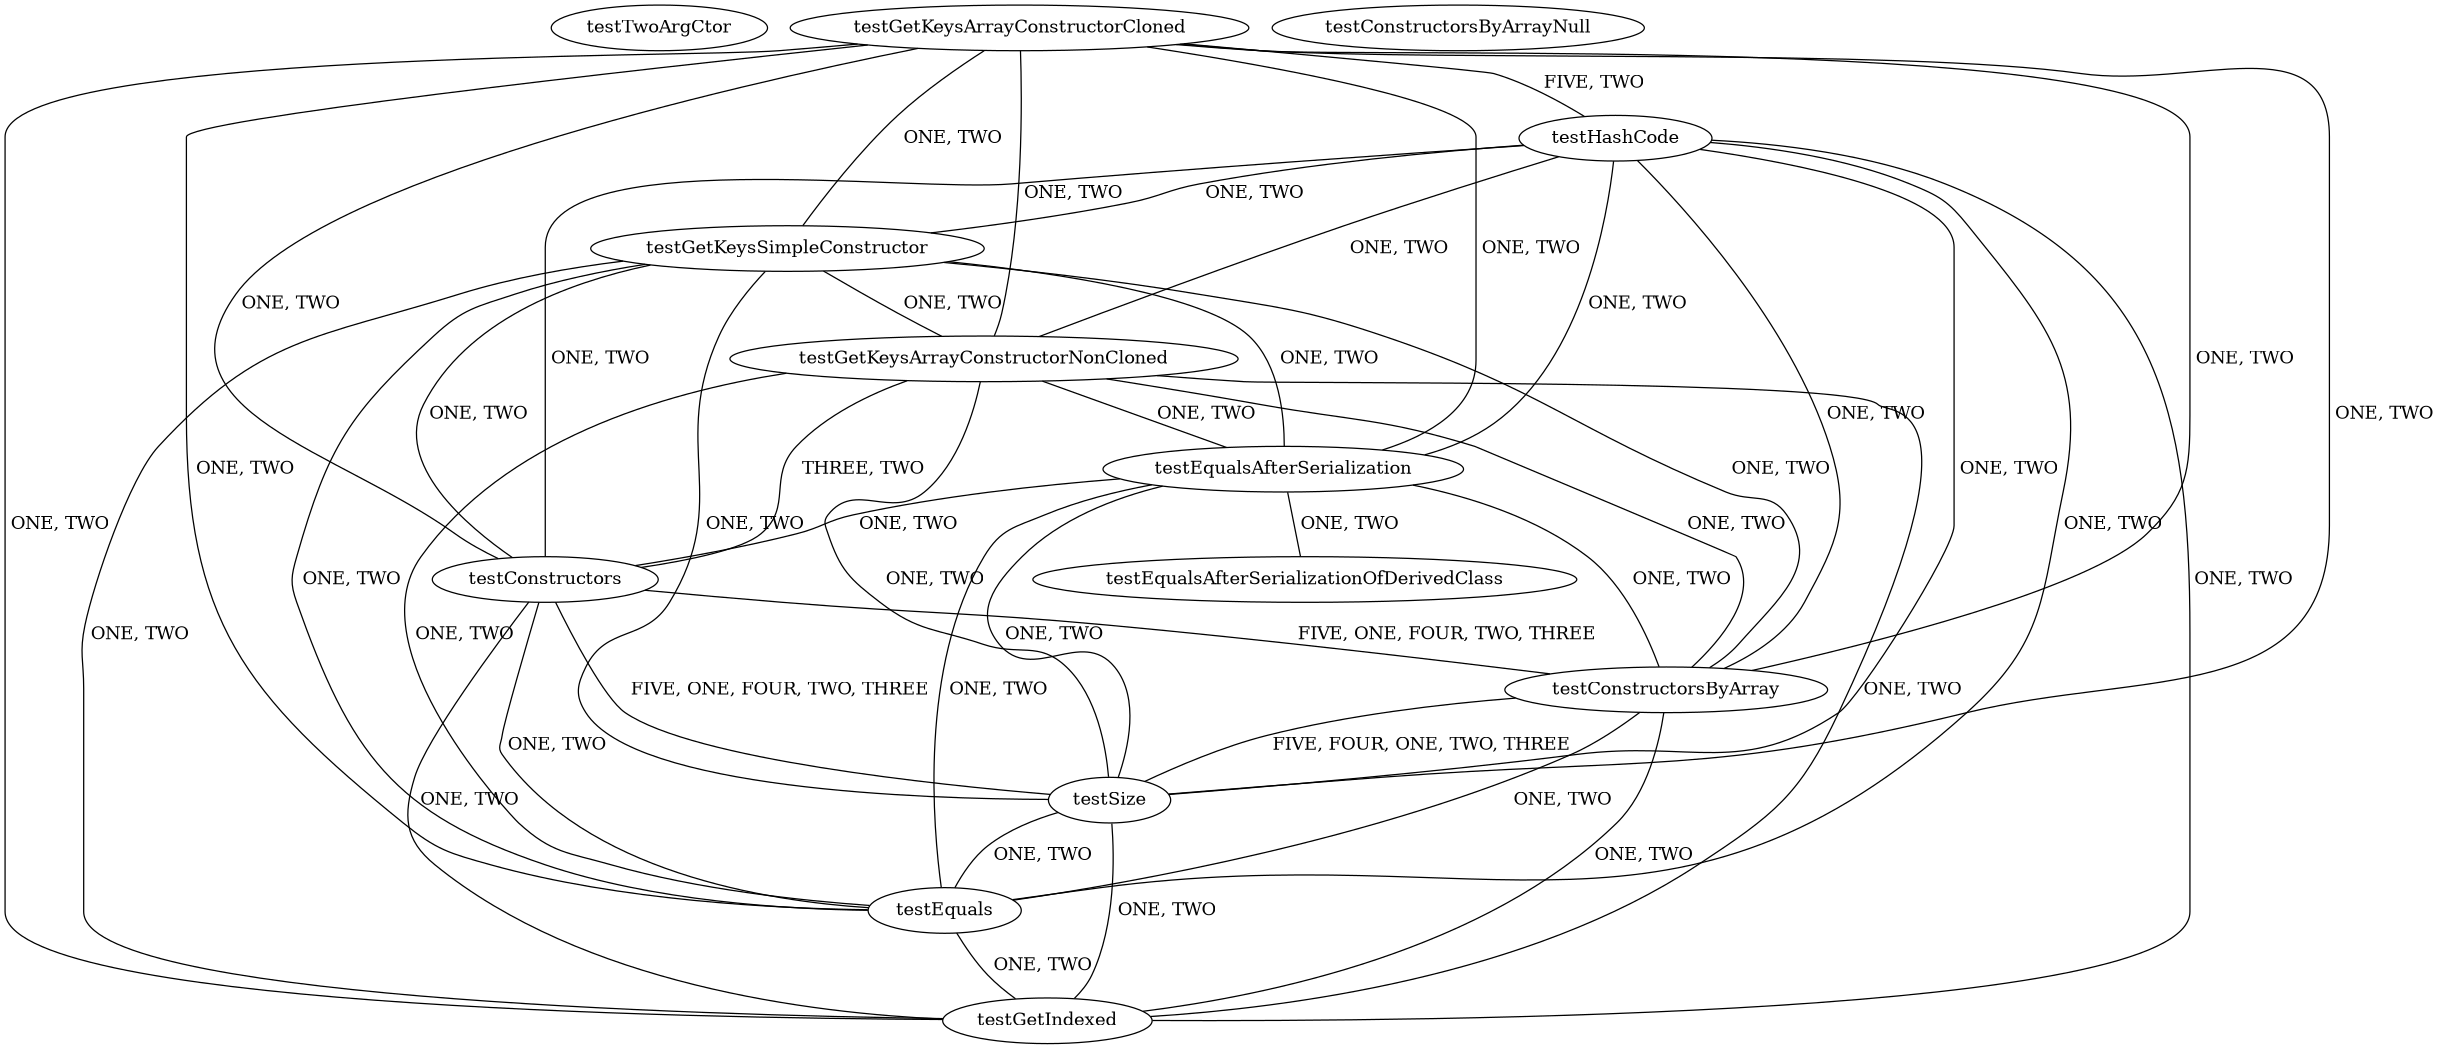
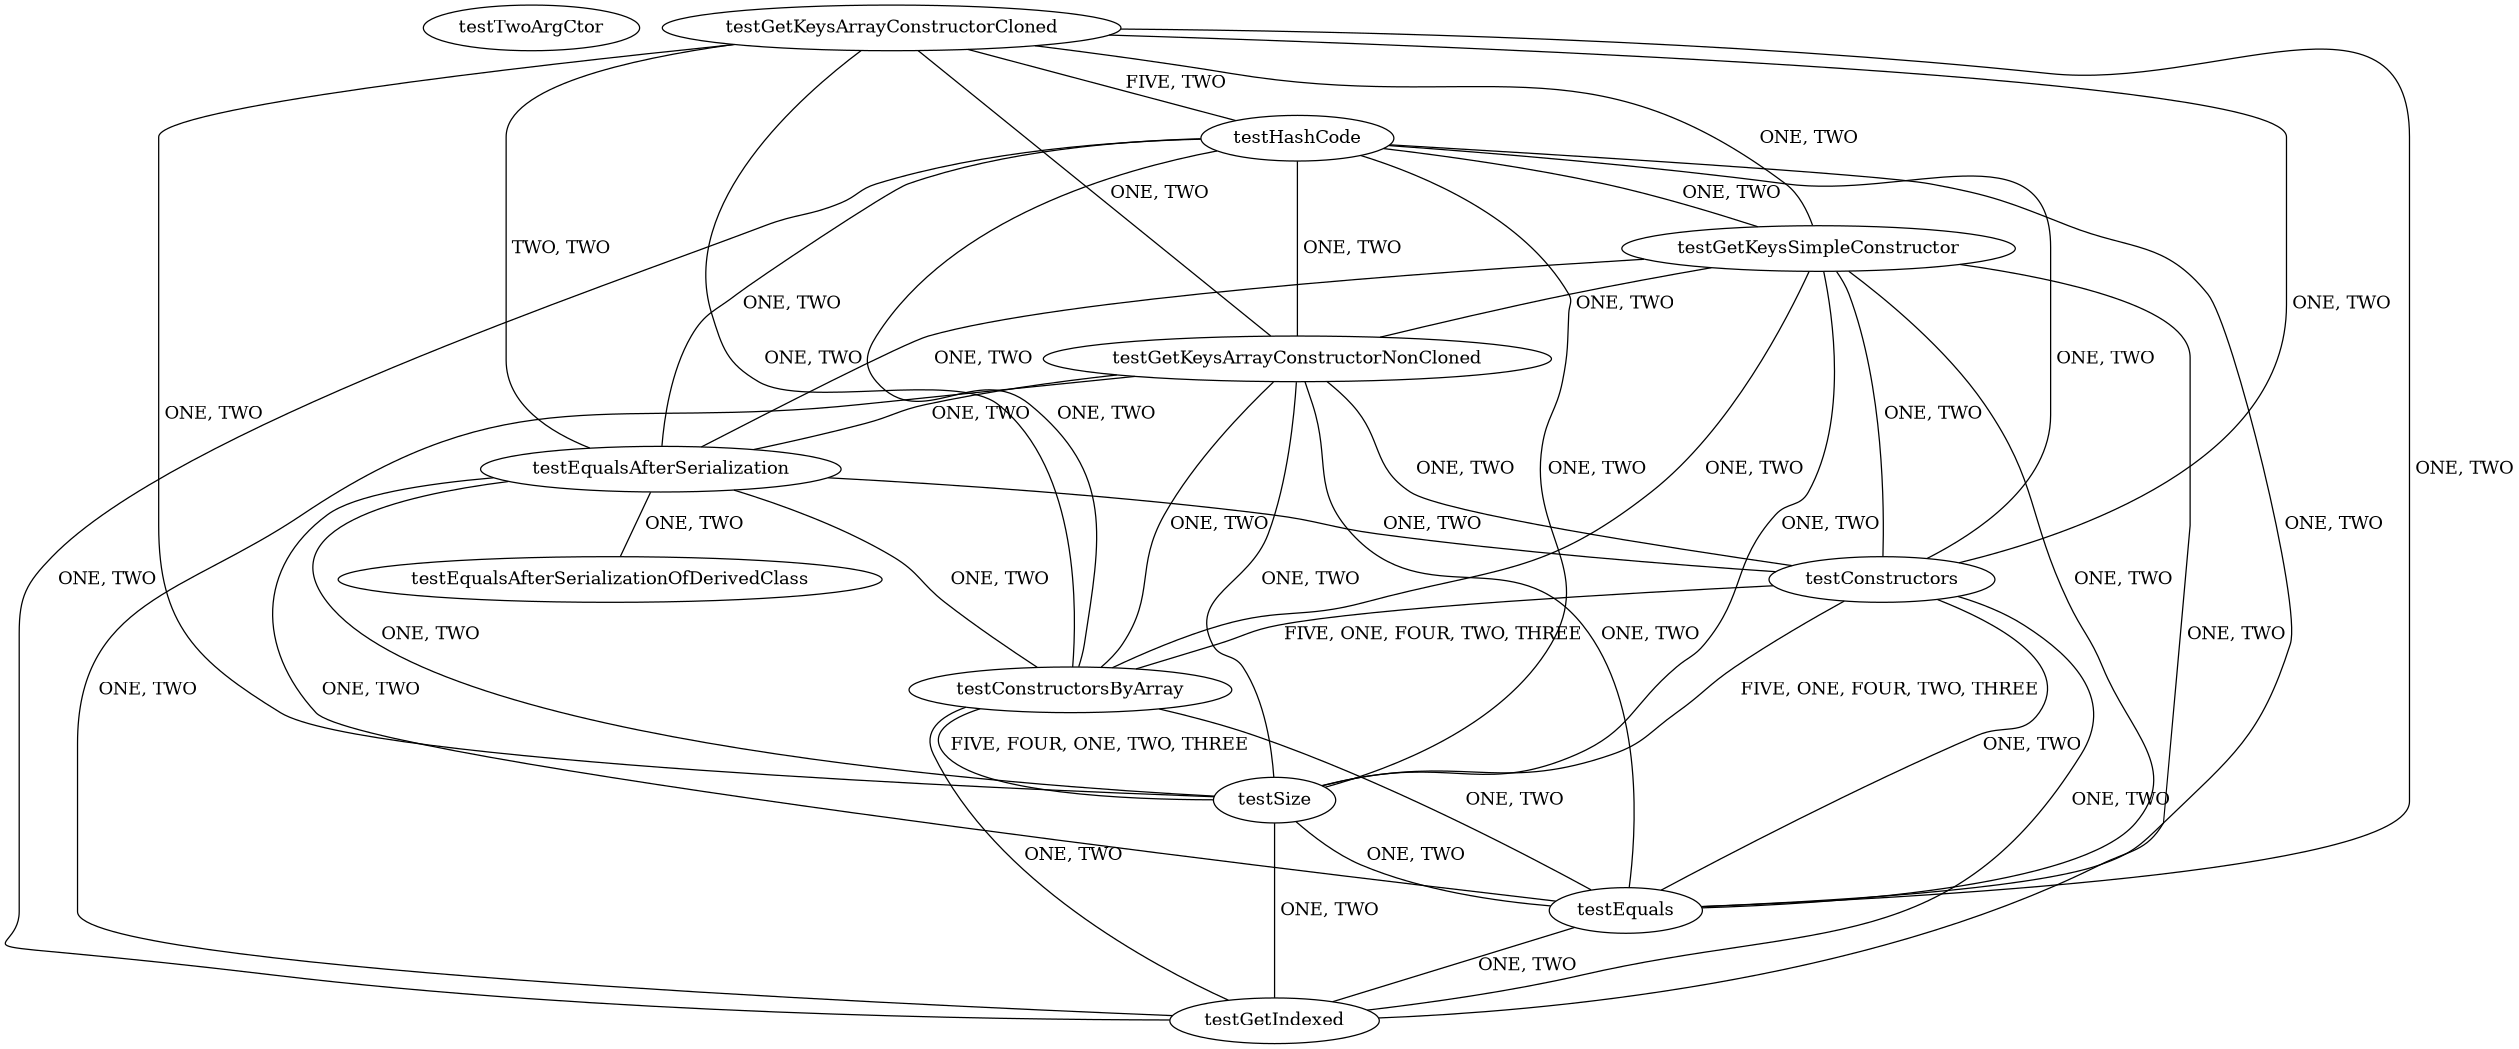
node "testConstructorsByArrayNull": removed
edge "testGetKeysArrayConstructorCloned" -- "testEqualsAfterSerialization": label " ONE, TWO" -> " TWO, TWO"
edge "testGetKeysArrayConstructorNonCloned" -- "testConstructors": label " THREE, TWO" -> " ONE, TWO"
edge "testGetKeysArrayConstructorCloned" -- "testGetIndexed": removed, label "ONE, TWO"
